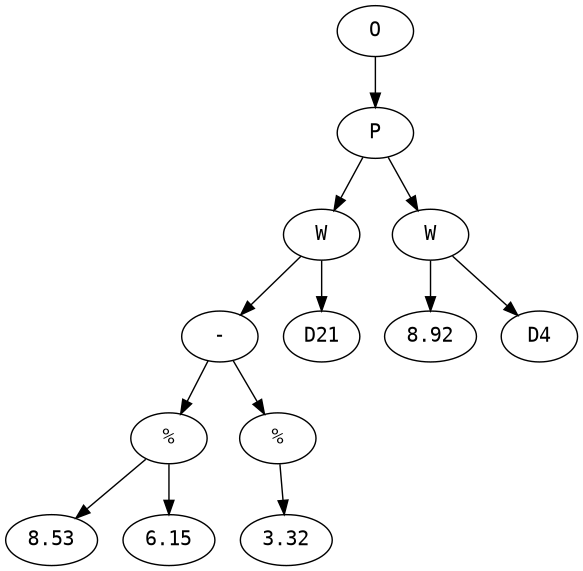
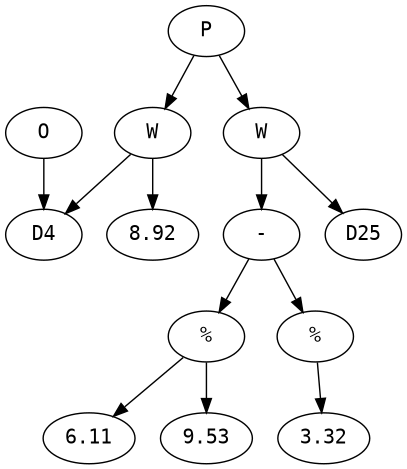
edge "O" -> "P": now "O" -> "D4"
node "D21": label "D21" -> "D25"
node "8.53": label "8.53" -> "9.53"
node "6.15": label "6.15" -> "6.11"
